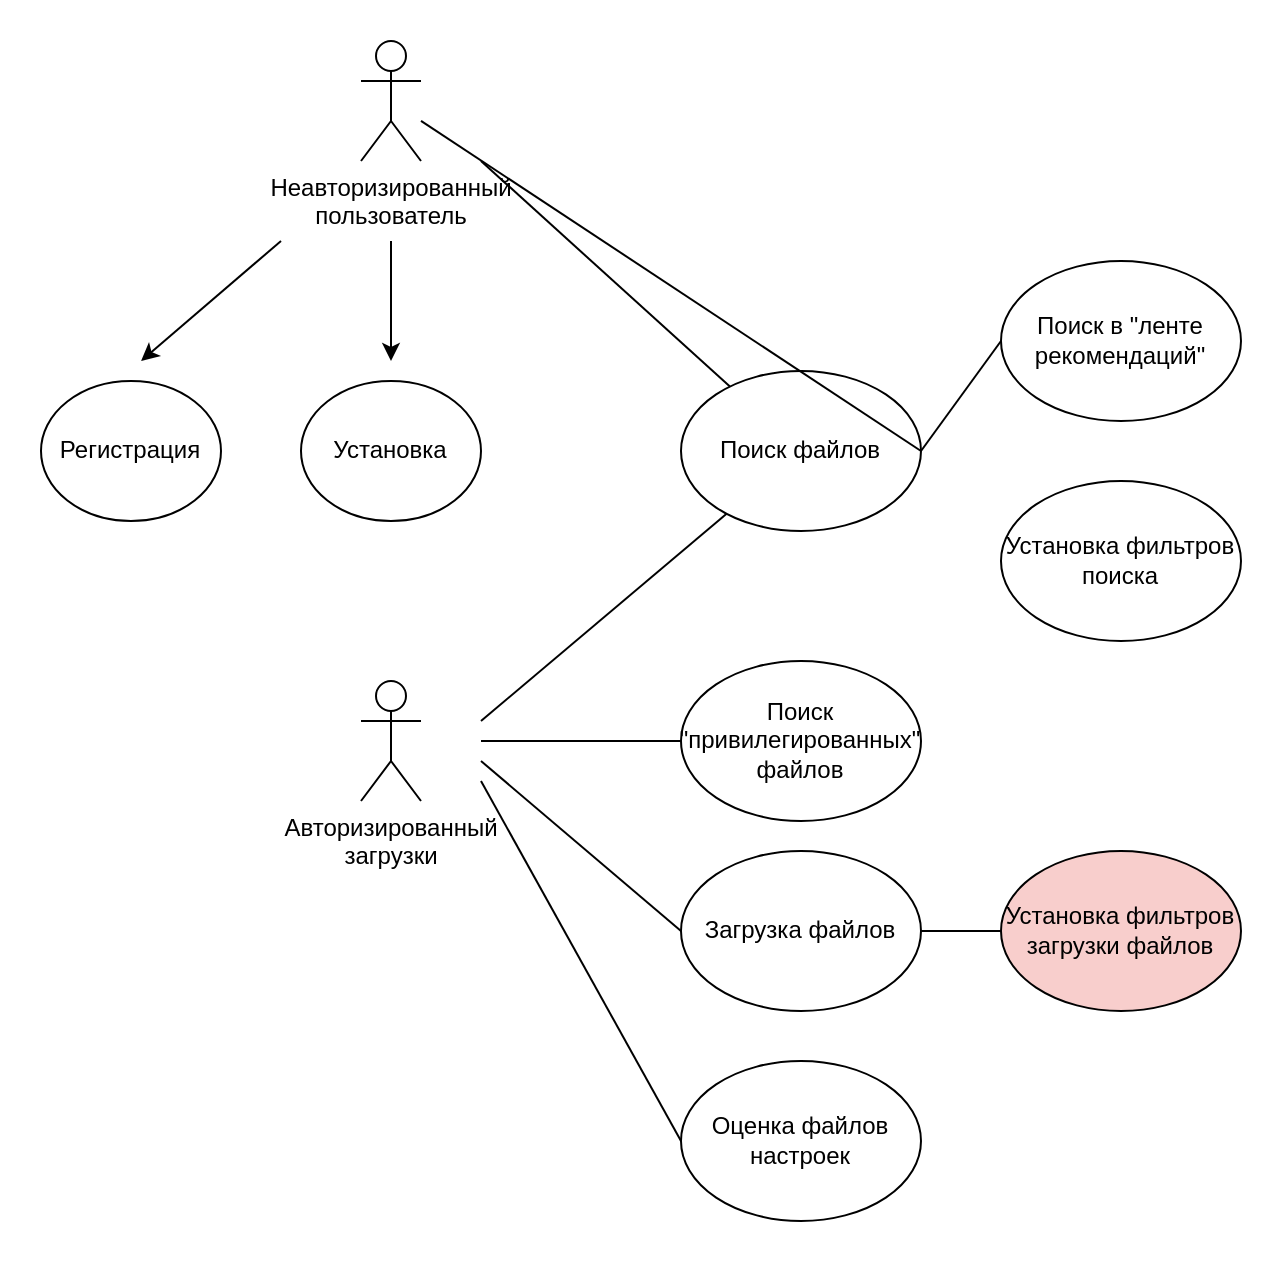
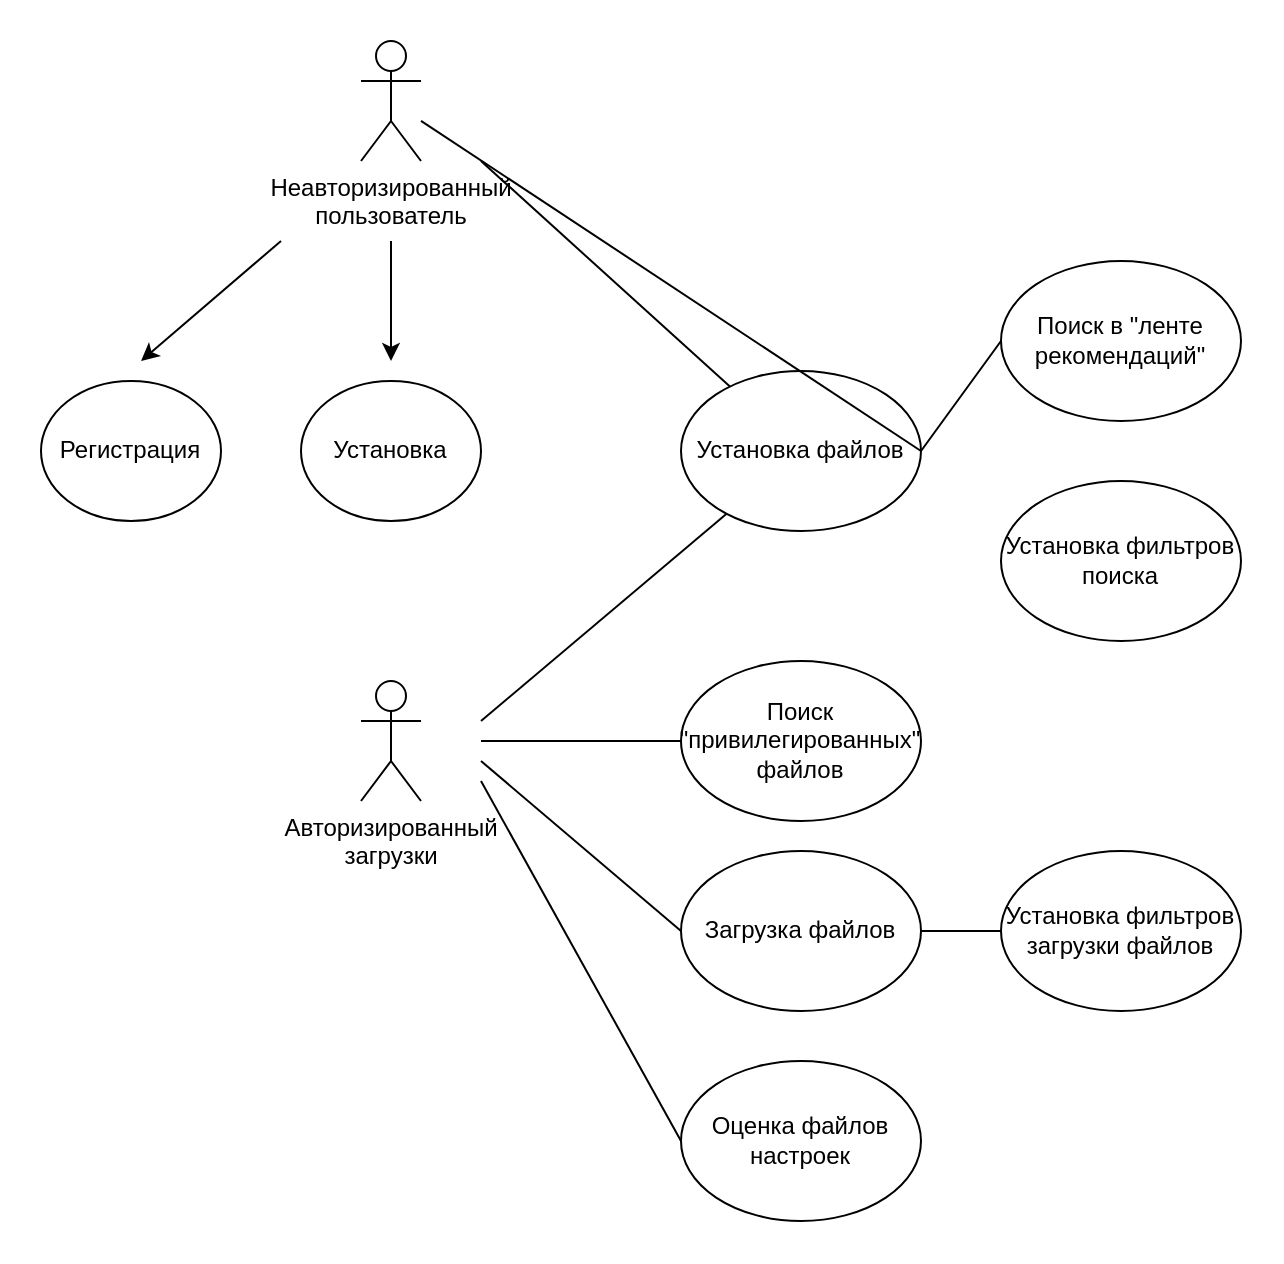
node "Поиск файлов": label "Поиск файлов" -> "Установка файлов"
node "Установка фильтров загрузки файлов": fillcolor #f8cecc -> #ffffff
